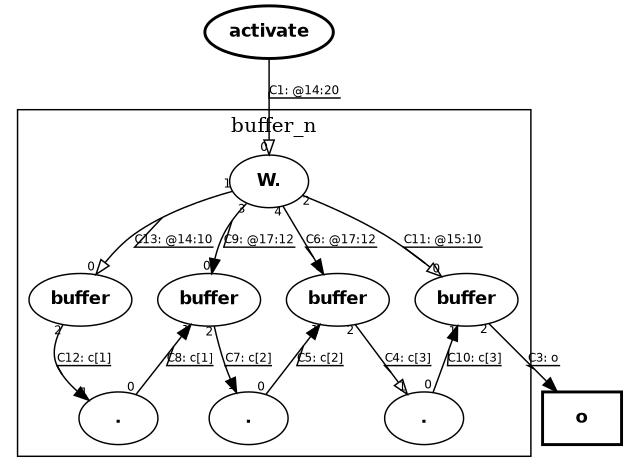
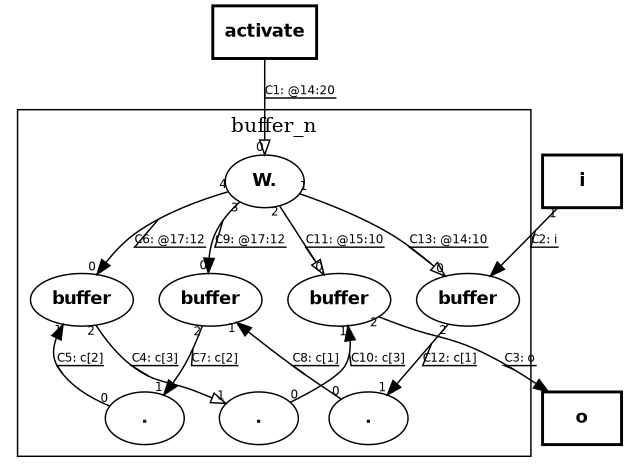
node "activate": shape ellipse -> box
node "i": added
